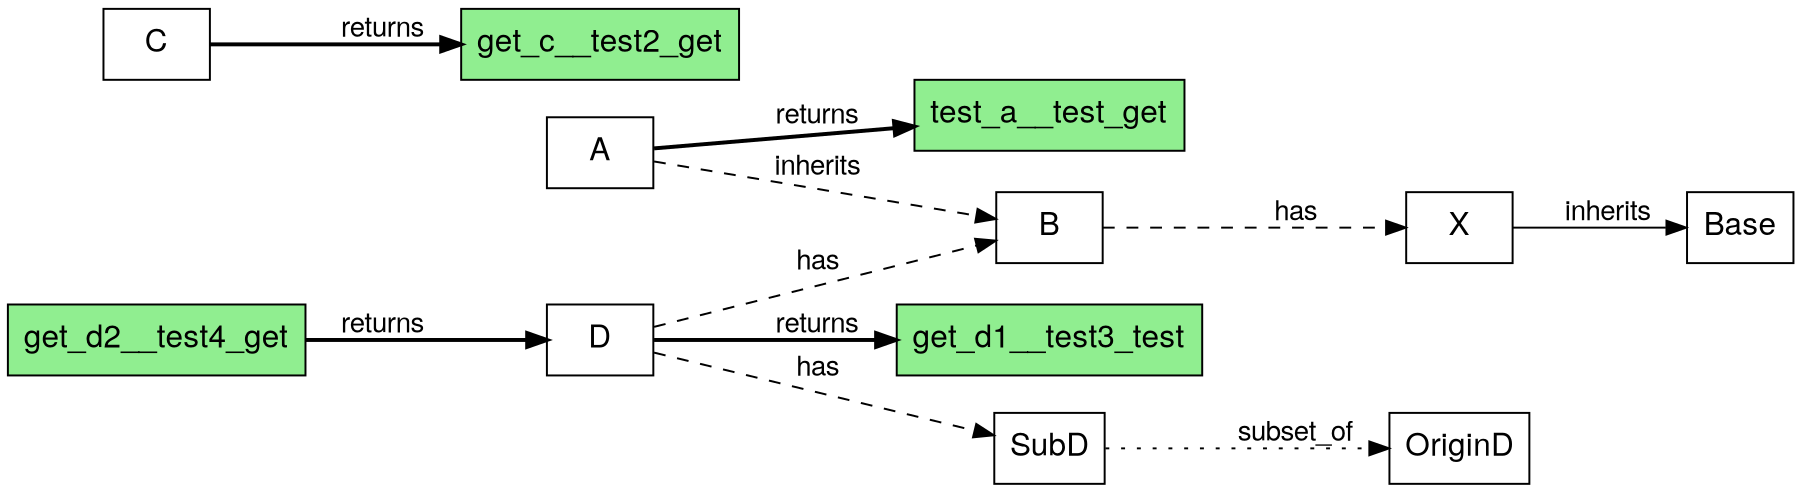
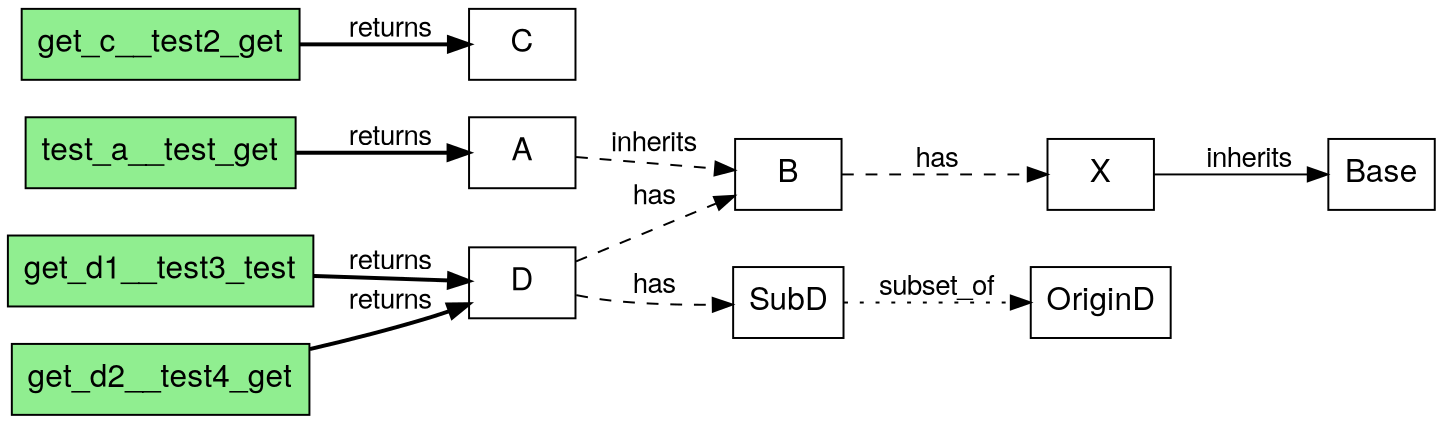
edge "C" -> "get_c__test2_get": reversed
edge "A" -> "test_a__test_get": reversed
edge "D" -> "get_d1__test3_test": reversed
